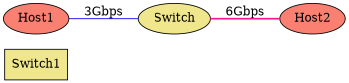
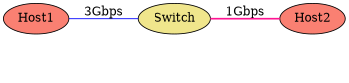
edge "Switch" -- "Host2": label "6Gbps" -> "1Gbps"
node "Switch1": removed
